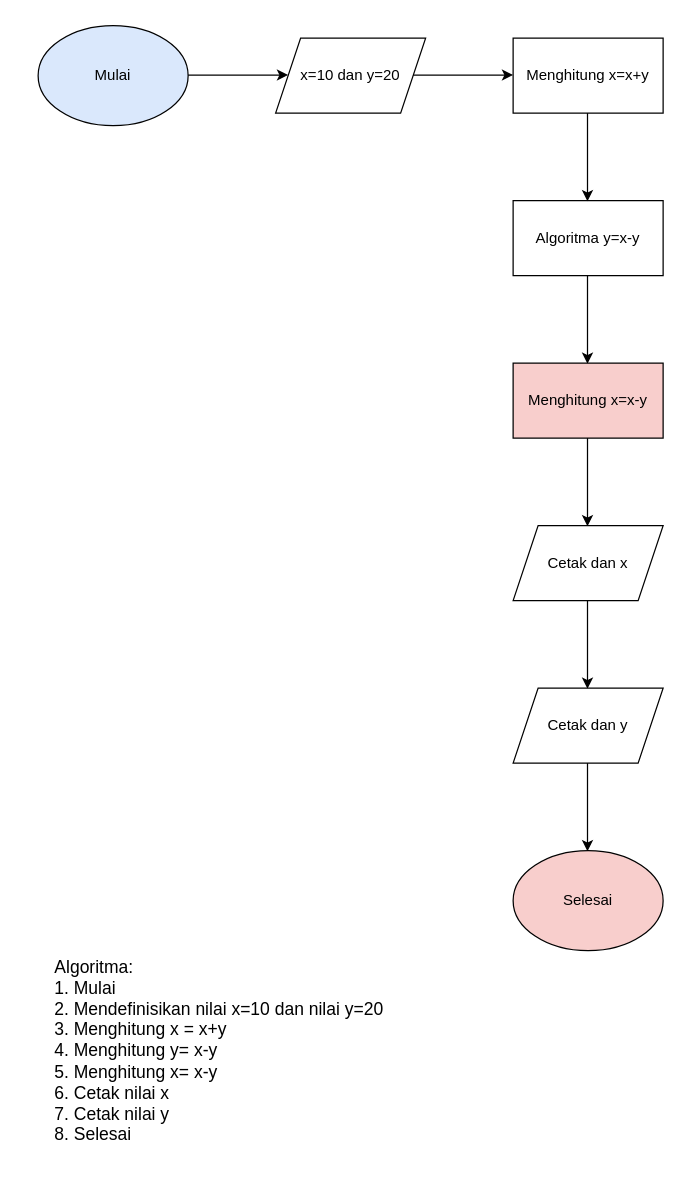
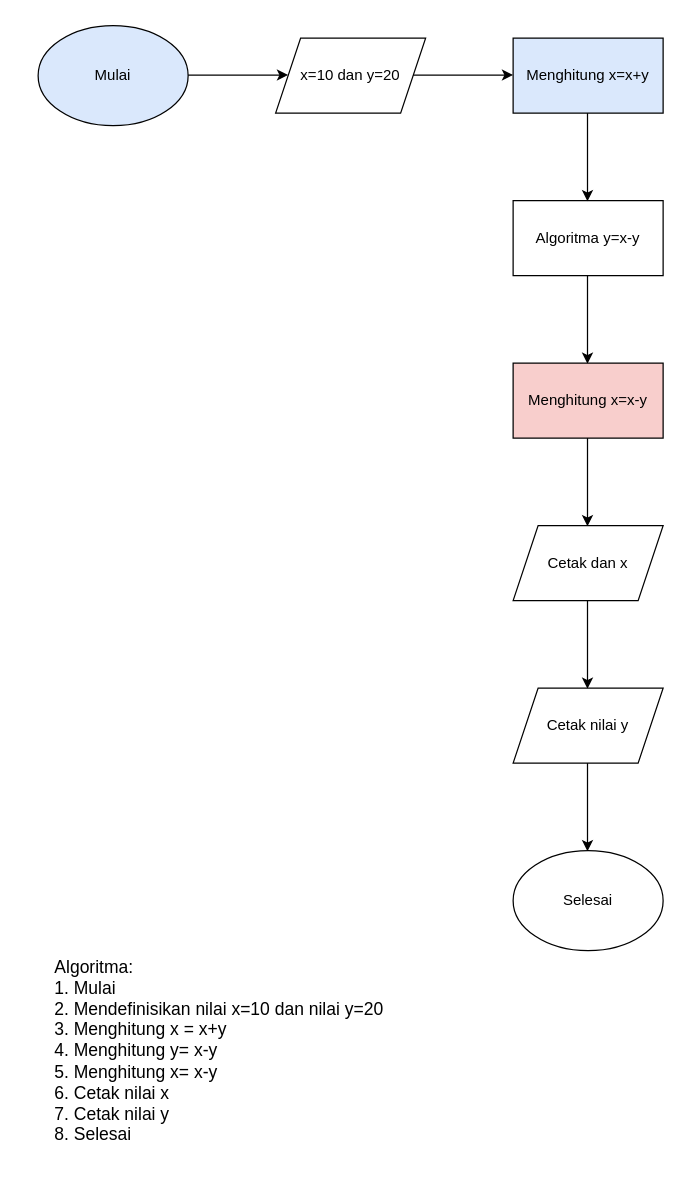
node "Menghitung x=x+y": fillcolor #ffffff -> #dae8fc
node "Cetak dan y": label "Cetak dan y" -> "Cetak nilai y"
node "Selesai": fillcolor #f8cecc -> #ffffff
